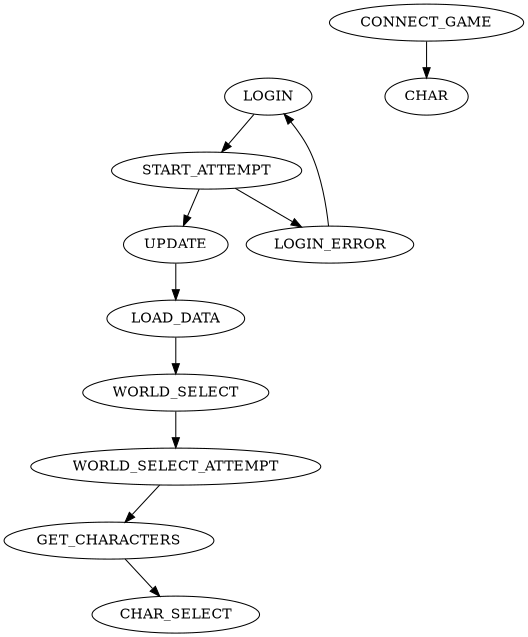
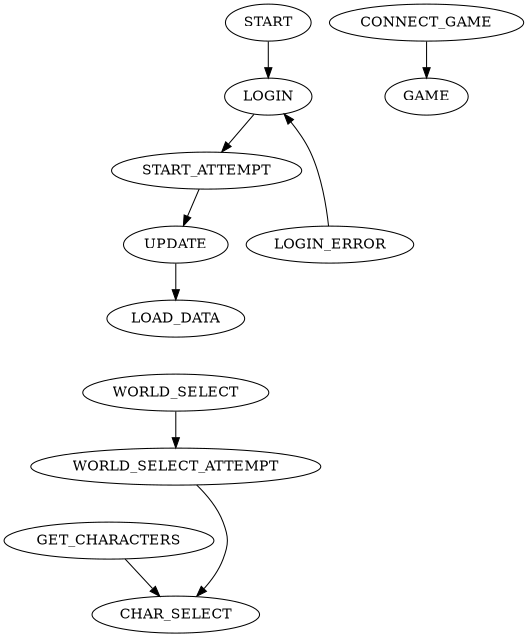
node "START": added
node "CHAR": label "CHAR" -> "GAME"
edge "START_ATTEMPT" -> "LOGIN_ERROR": removed
edge "LOAD_DATA" -> "WORLD_SELECT": removed
edge "WORLD_SELECT_ATTEMPT" -> "GET_CHARACTERS": now "WORLD_SELECT_ATTEMPT" -> "CHAR_SELECT"
